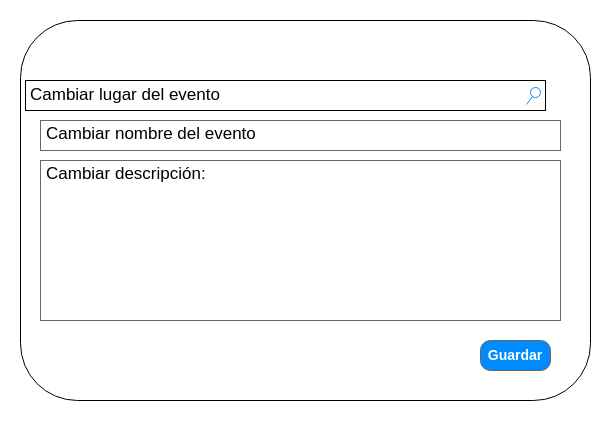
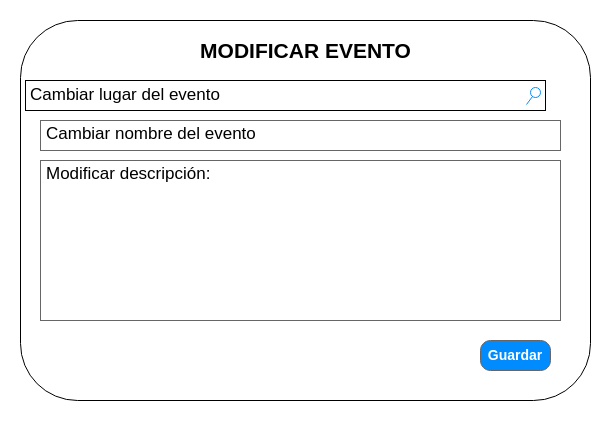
node "MODIFICAR EVENTO": added
node "Cambiar descripción:": label "Cambiar descripción:" -> "Modificar descripción:"
